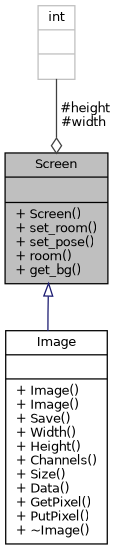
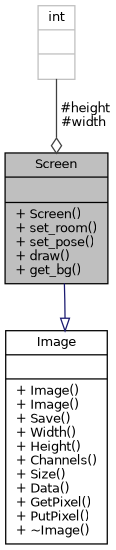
node "Screen": text "+ room()" -> "+ draw()"
edge "Image" -> "Screen": reversed
